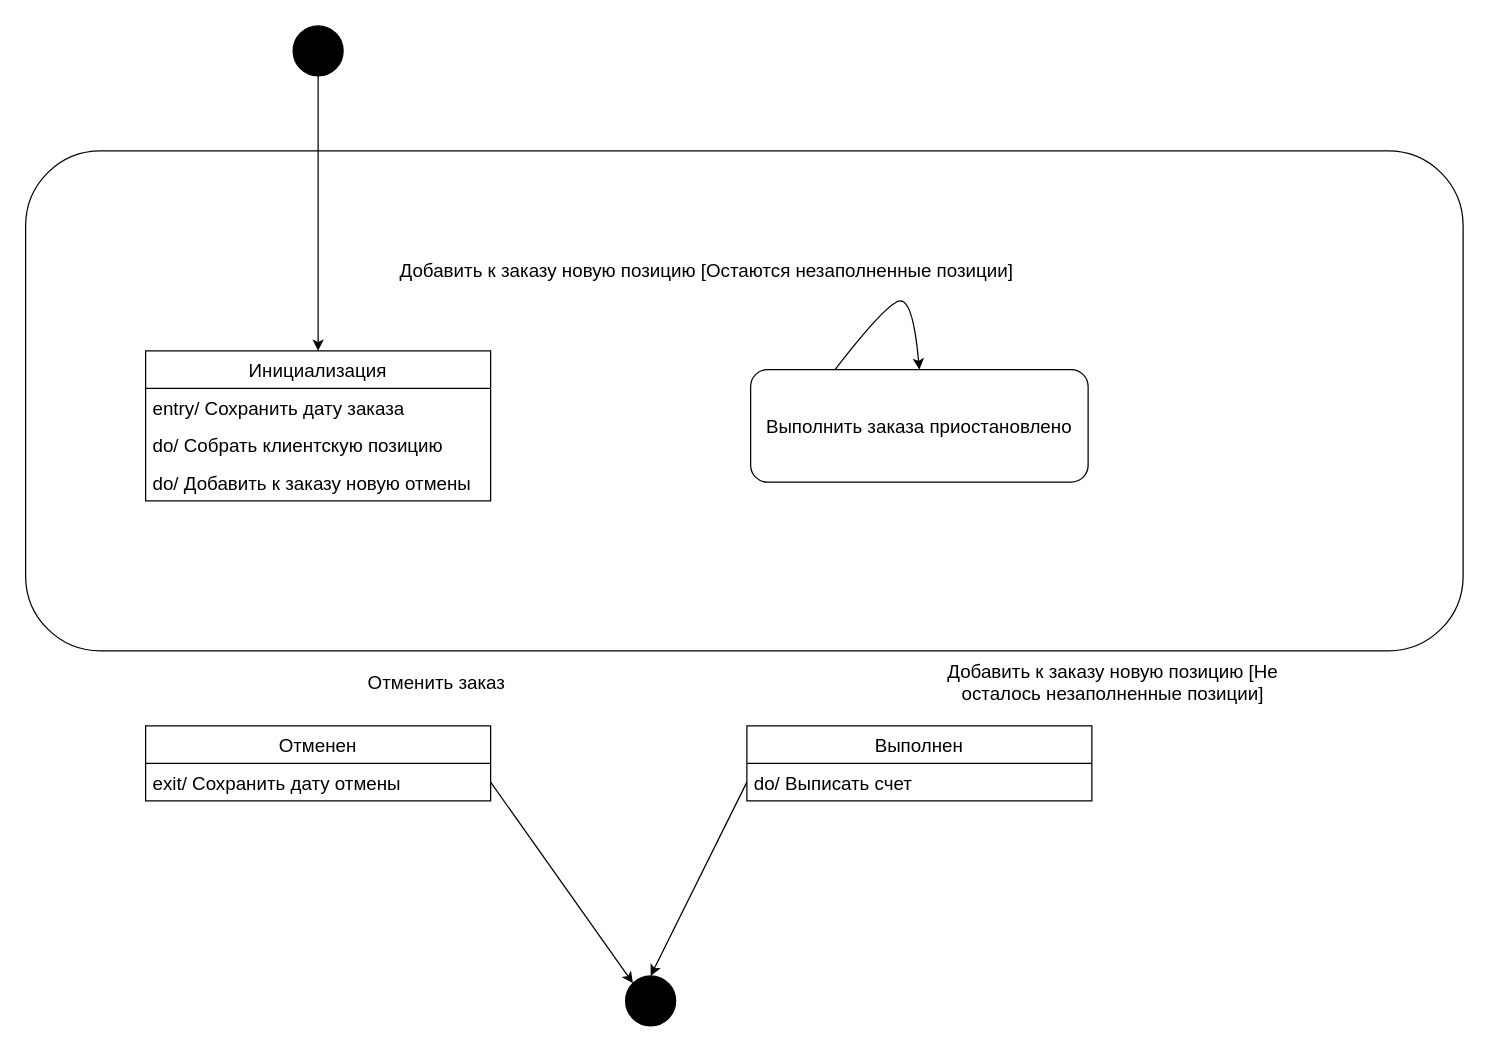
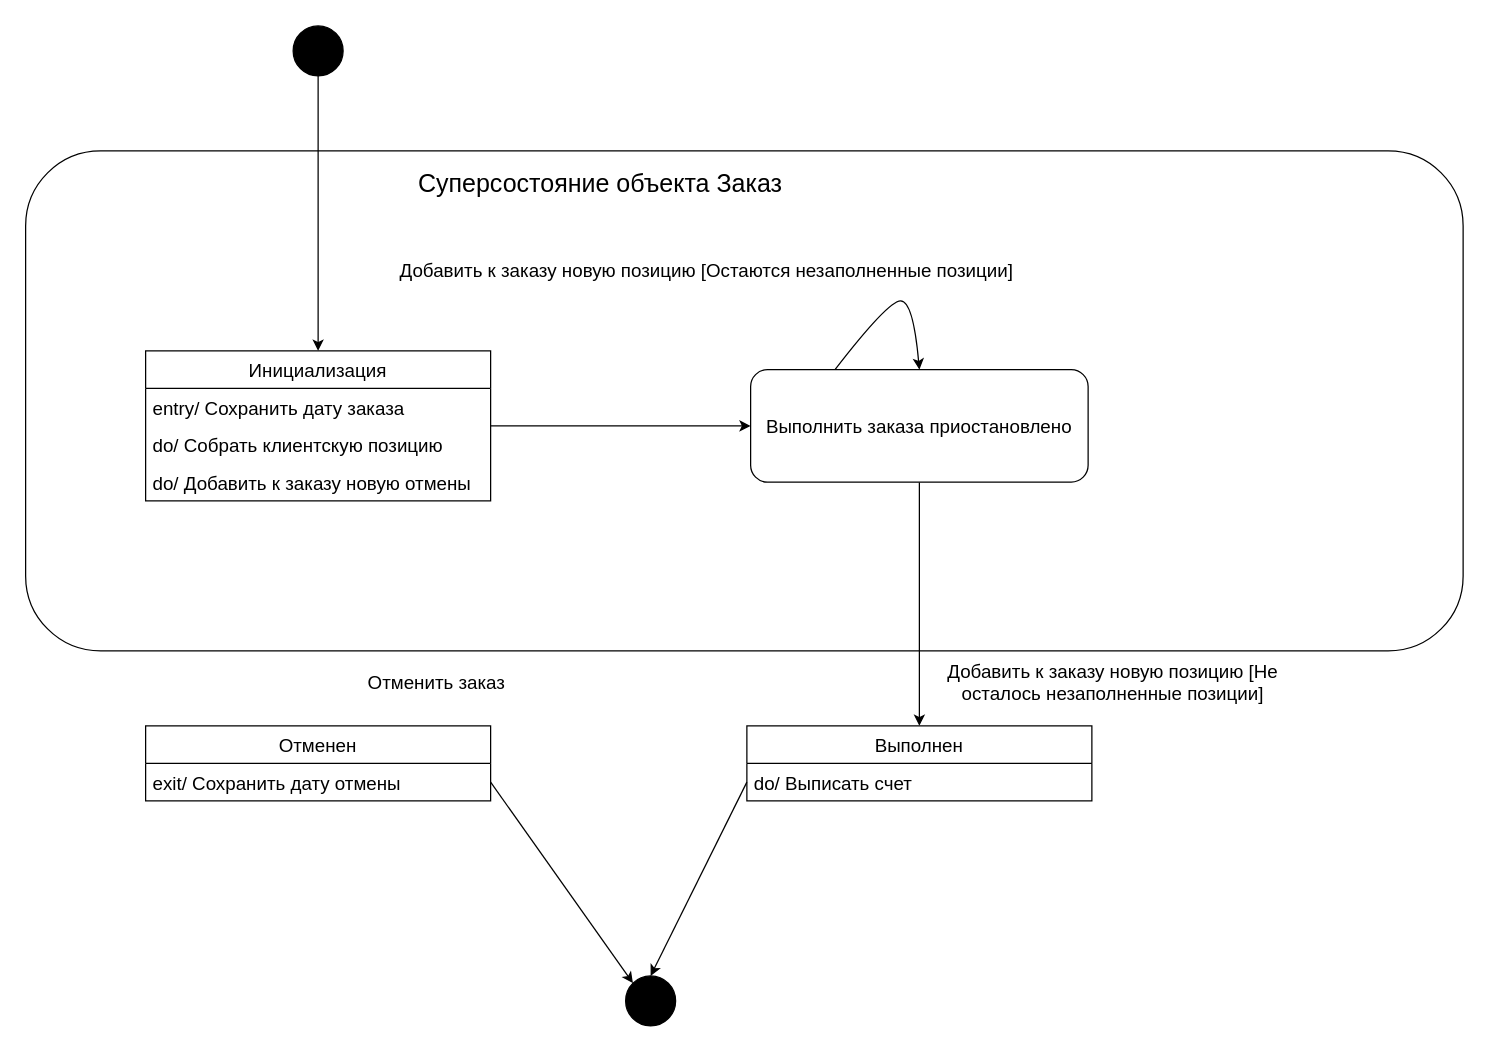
node "Суперсостояние объекта Заказ": added
edge "Инициализация" -> "Выполнить заказа приостановлено": added
edge "Выполнить заказа приостановлено" -> "Выполнен": added
